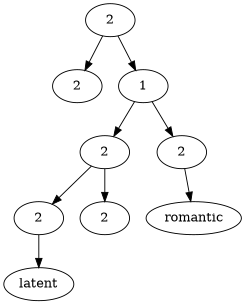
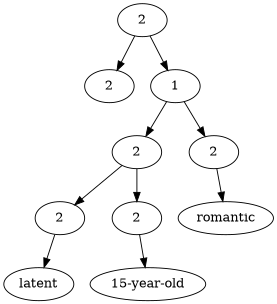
node "15-year-old": added
